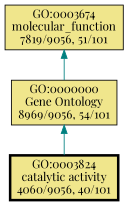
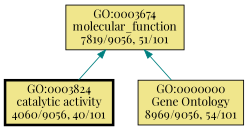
edge "GO:0003824 catalytic activity 4060/9056, 40/101" -> "GO:0000000 Gene Ontology 8969/9056, 54/101": now "GO:0003824 catalytic activity 4060/9056, 40/101" -> "GO:0003674 molecular_function 7819/9056, 51/101"
